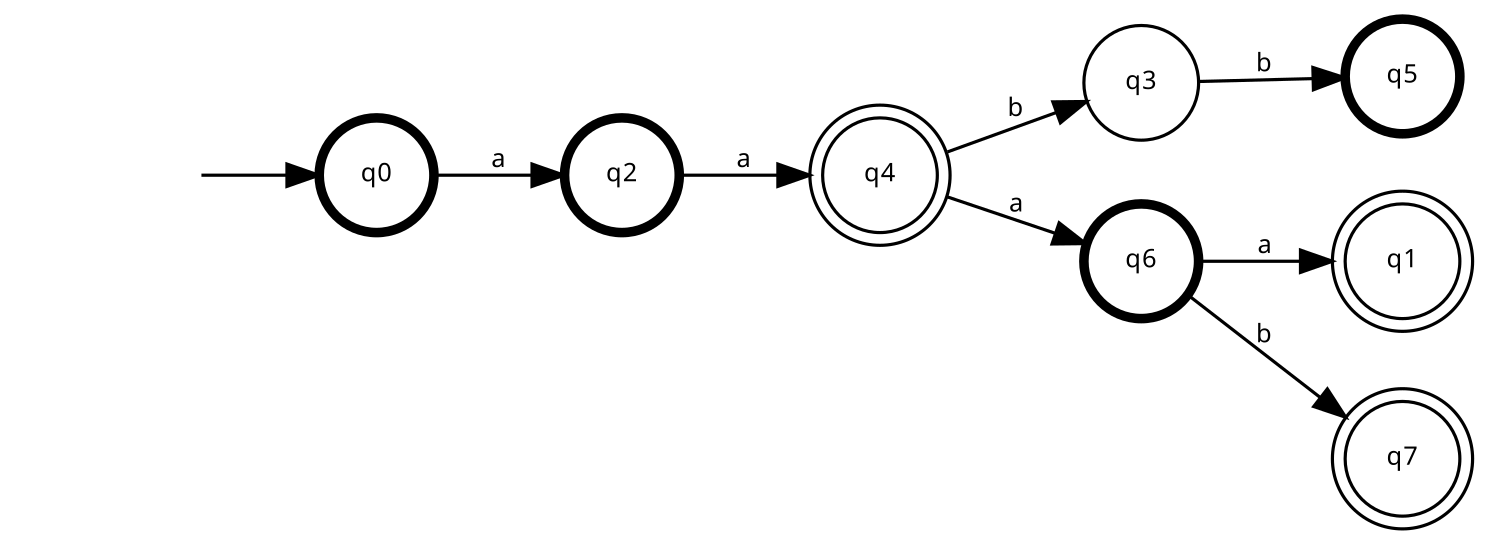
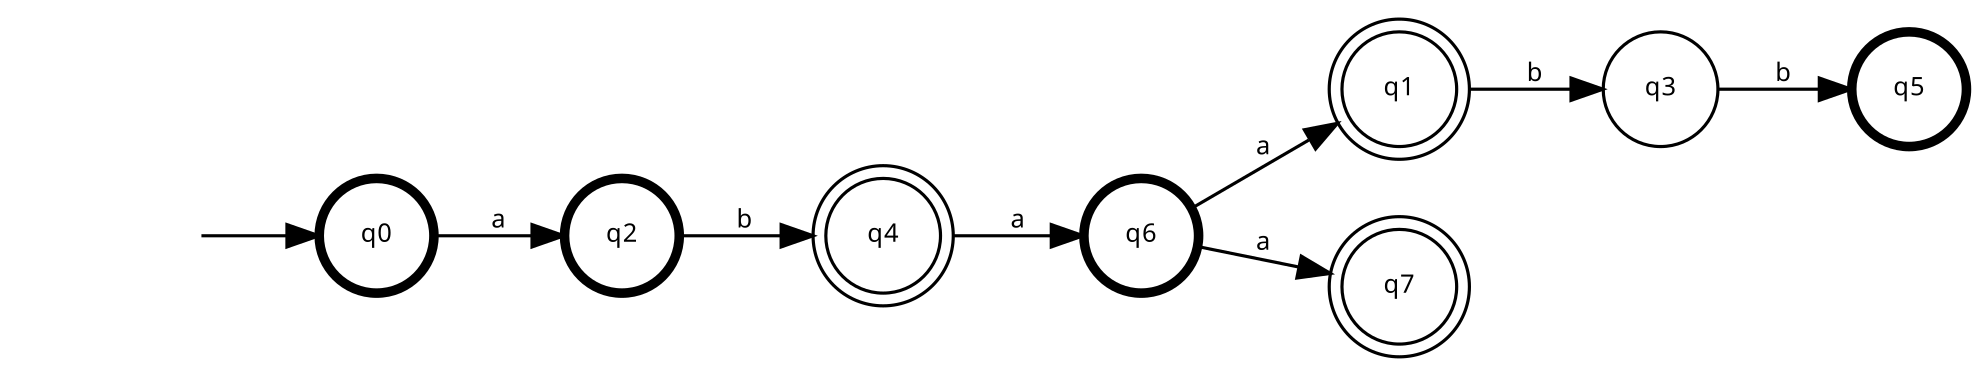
edge "q4" -> "q3": now "q1" -> "q3"
edge "q2" -> "q4": label "a" -> "b"
edge "q6" -> "q7": label "b" -> "a"
